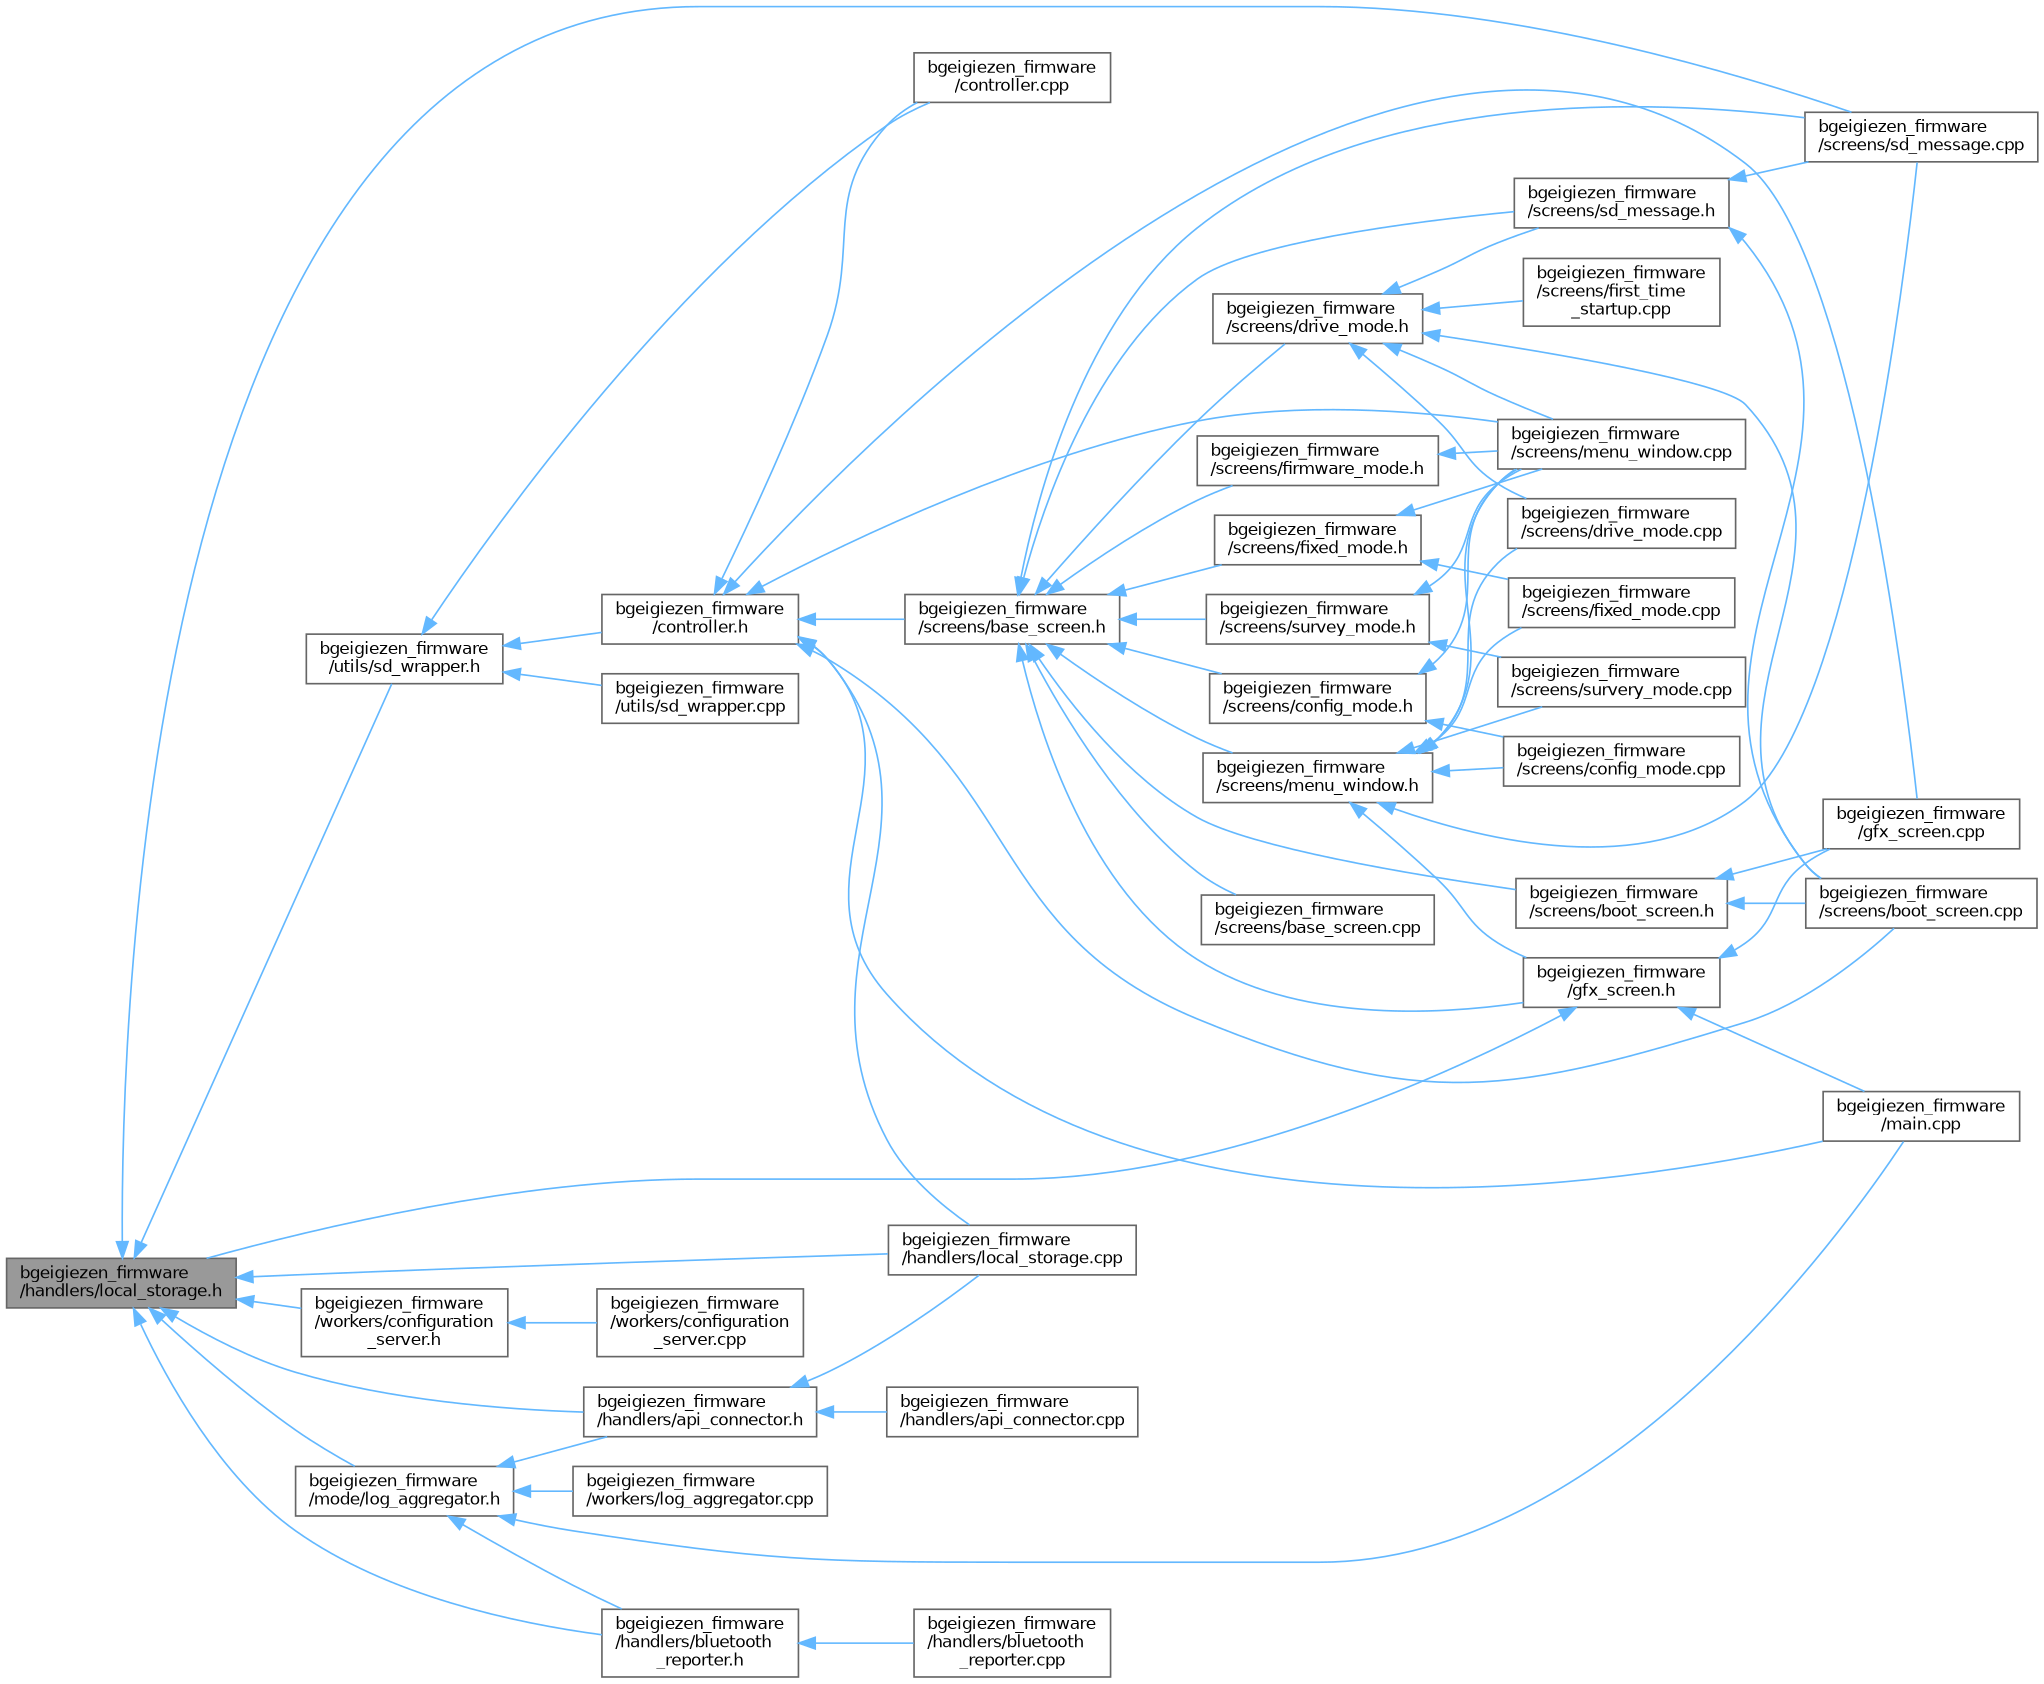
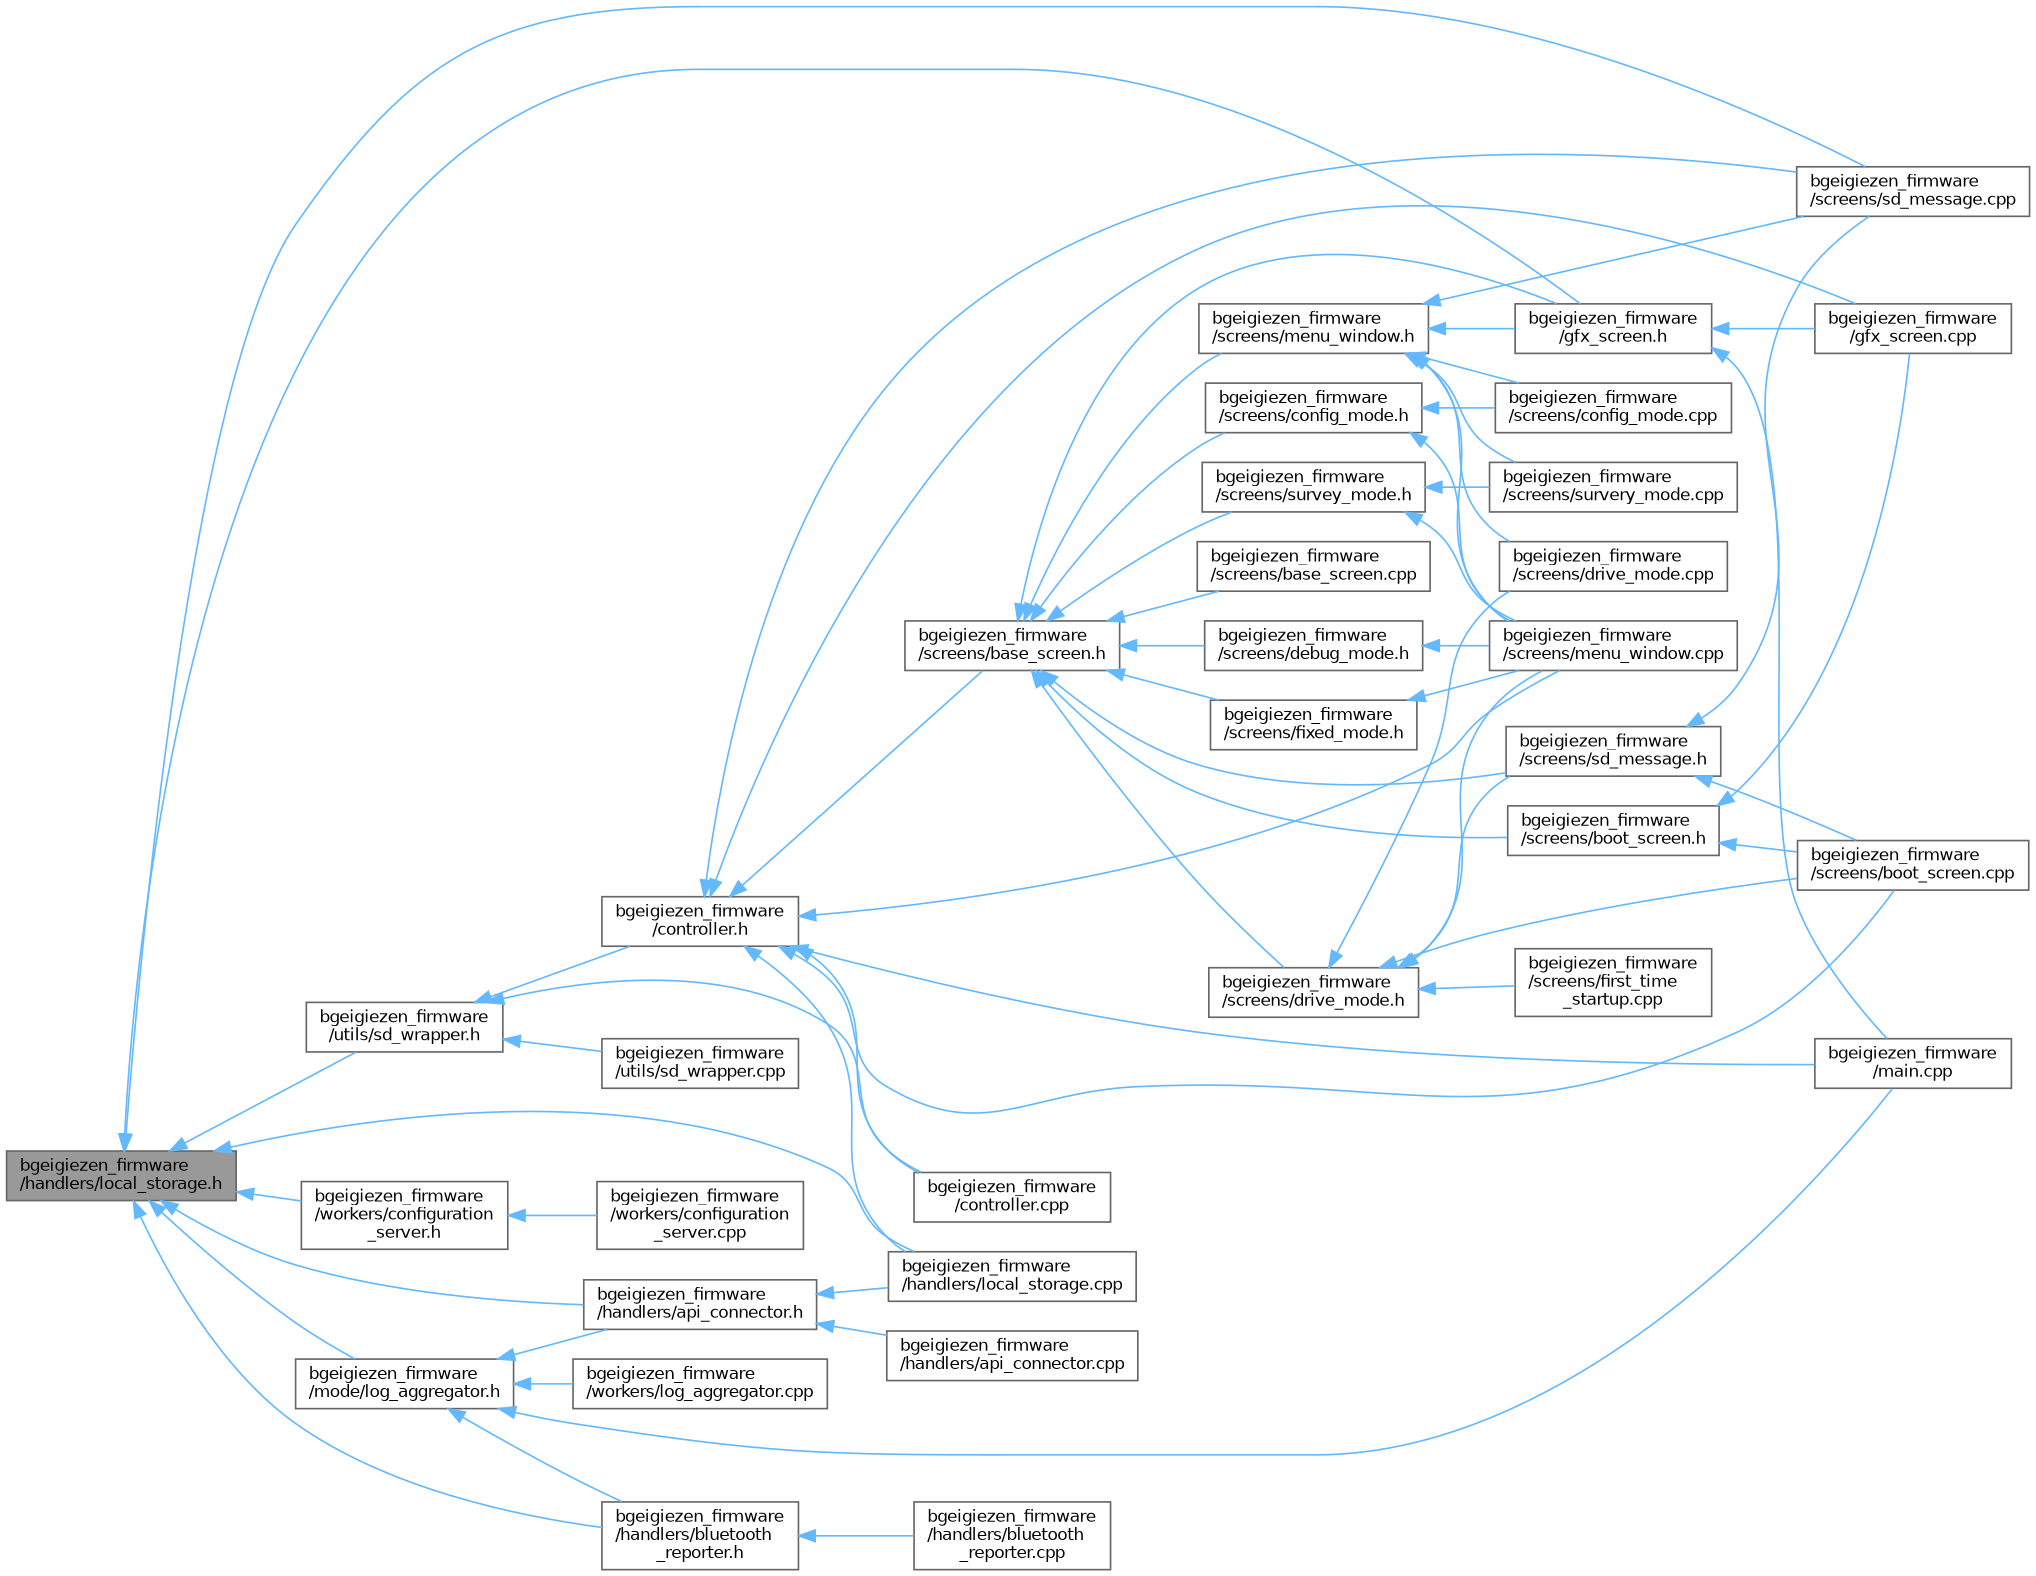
edge "bgeigiezen_firmware /screens/sd_message.cpp" -> "bgeigiezen_firmware /screens/base_screen.h": now "bgeigiezen_firmware /screens/sd_message.cpp" -> "bgeigiezen_firmware /controller.h"
node "bgeigiezen_firmware /screens/firmware_mode.h": label "bgeigiezen_firmware /screens/firmware_mode.h" -> "bgeigiezen_firmware /screens/debug_mode.h"
node "bgeigiezen_firmware /screens/fixed_mode.cpp": removed
edge "bgeigiezen_firmware /handlers/local_storage.h" -> "bgeigiezen_firmware /gfx_screen.h": reversed
